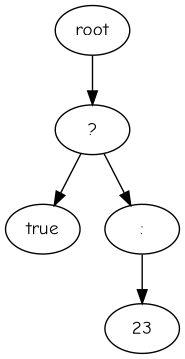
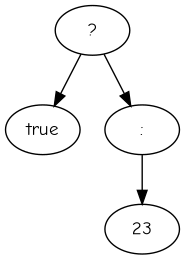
node "root": removed
